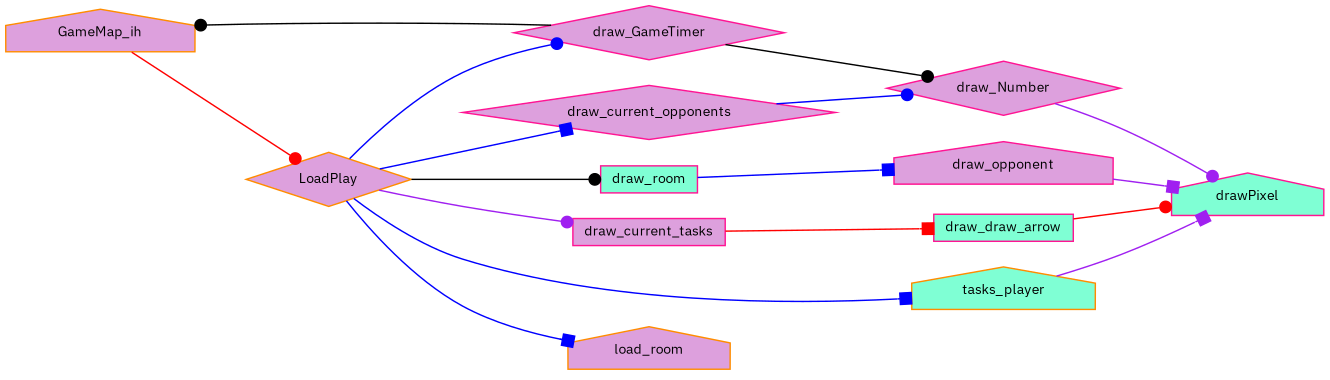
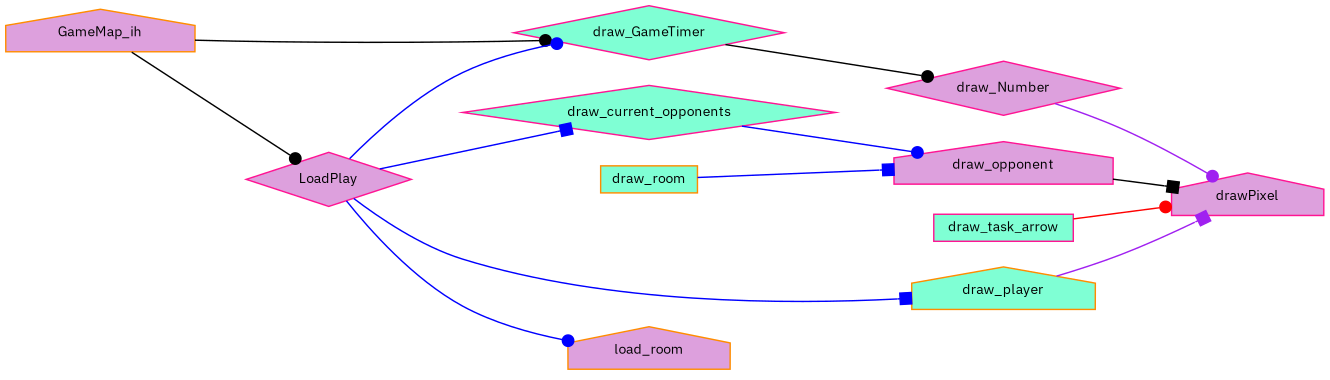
edge "draw_GameTimer" -> "GameMap_ih": reversed
node "draw_GameTimer": fillcolor plum -> aquamarine
edge "draw_current_opponents" -> "draw_Number": now "draw_current_opponents" -> "draw_opponent"
edge "GameMap_ih" -> "LoadPlay": color red -> black
node "draw_current_opponents": fillcolor plum -> aquamarine
node "LoadPlay": color darkorange -> deeppink
edge "LoadPlay" -> "draw_room": removed
node "draw_room": color deeppink -> darkorange
edge "draw_opponent" -> "drawPixel": color purple -> black
node "drawPixel": fillcolor aquamarine -> plum
node "draw_draw_arrow": label "draw_draw_arrow" -> "draw_task_arrow"
node "draw_current_tasks": removed
node "tasks_player": label "tasks_player" -> "draw_player"
edge "LoadPlay" -> "load_room": arrowhead box -> dot
